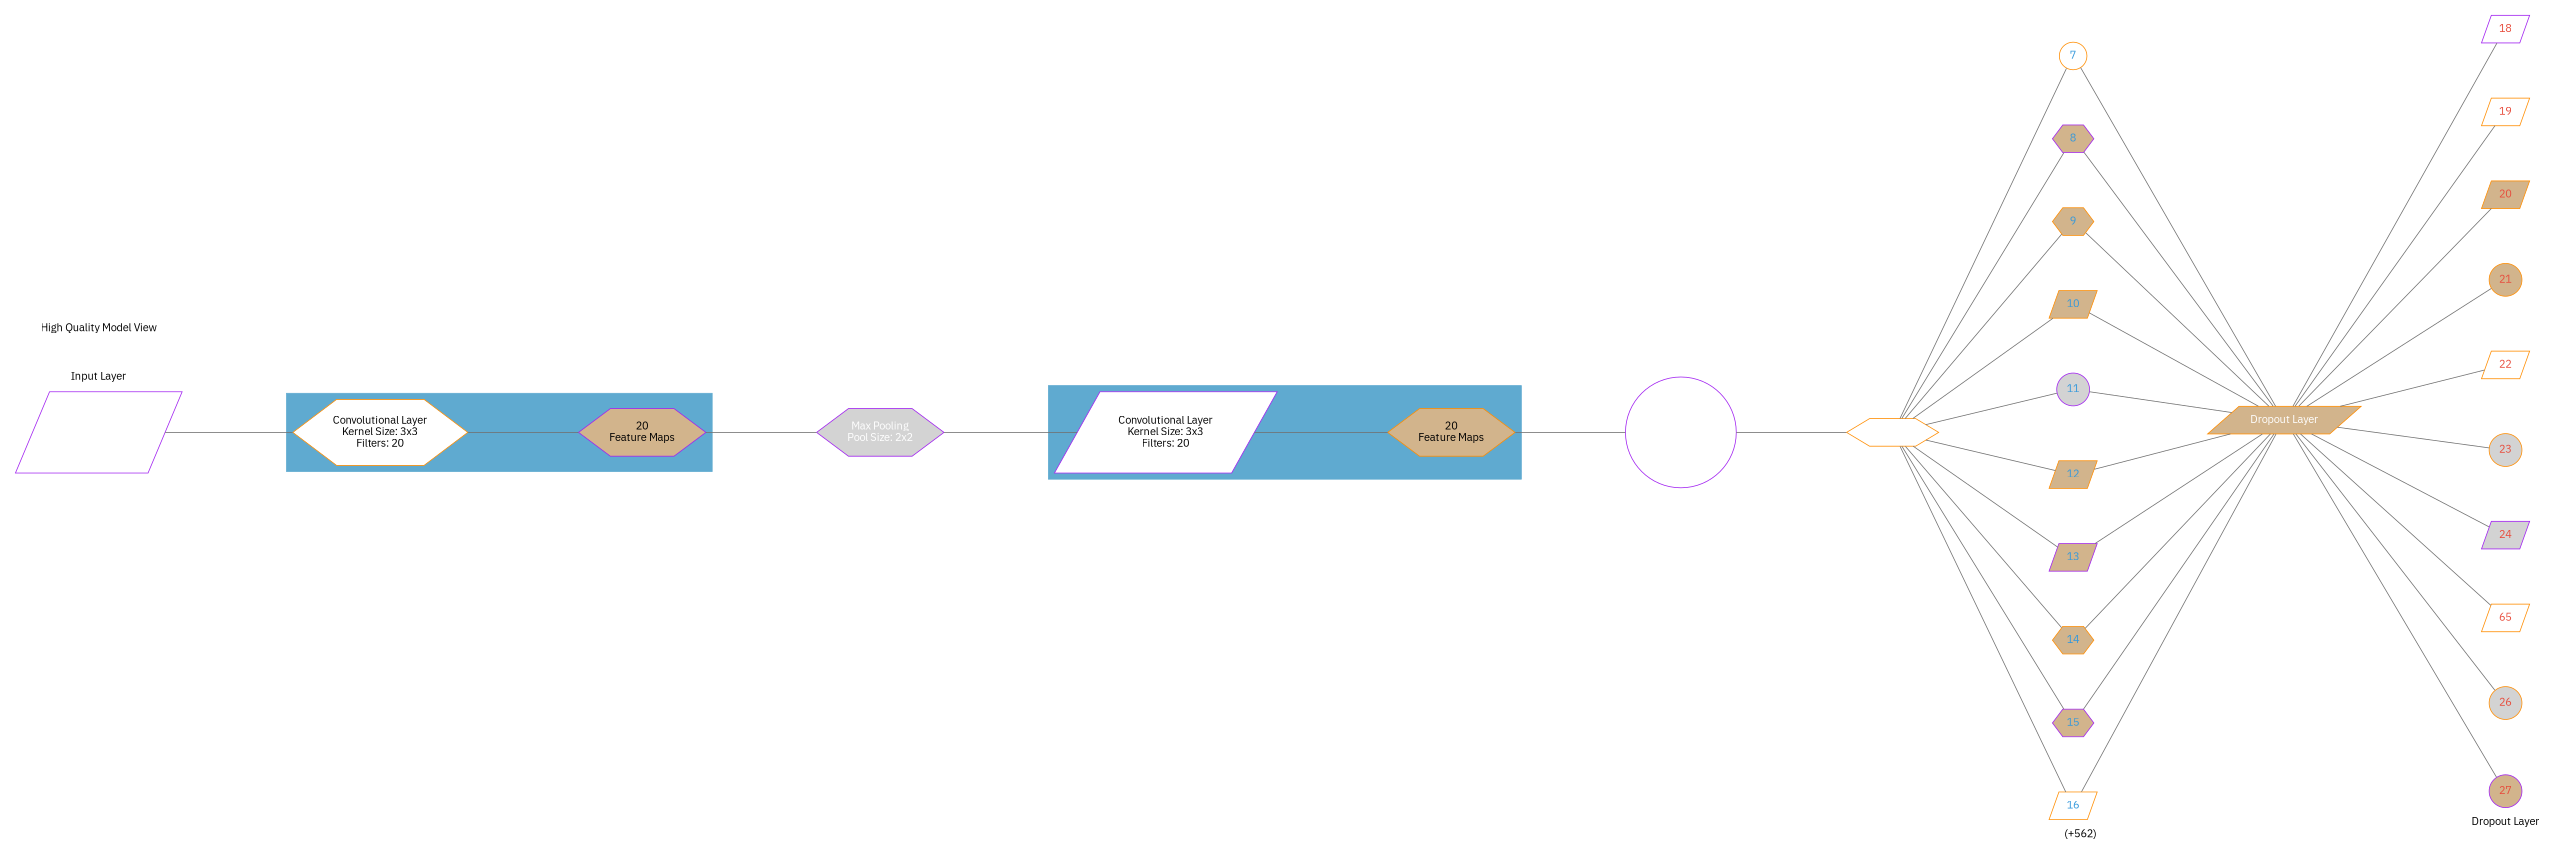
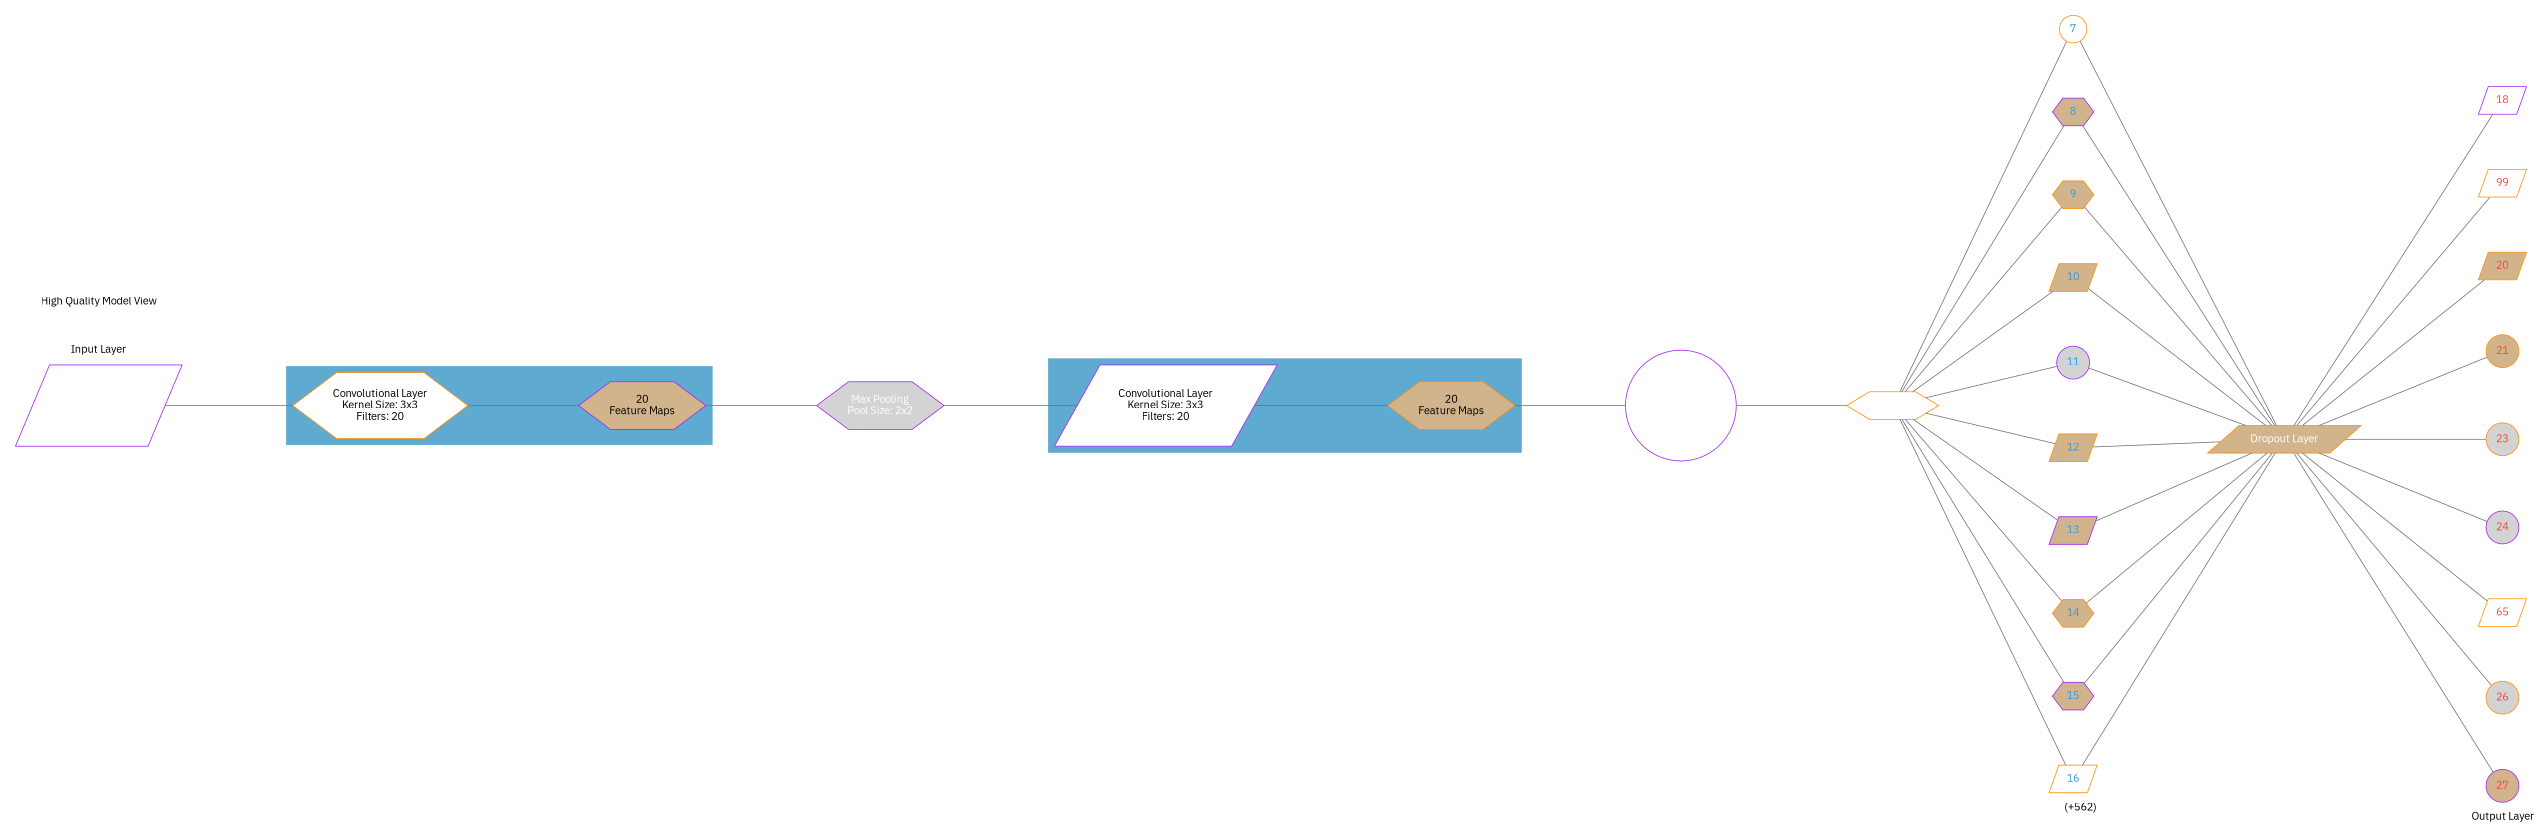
node "19": label "19" -> "99"
node "22": removed
node "24": shape parallelogram -> circle
cluster "Dropout Layer": label "Dropout Layer" -> "Output Layer"
